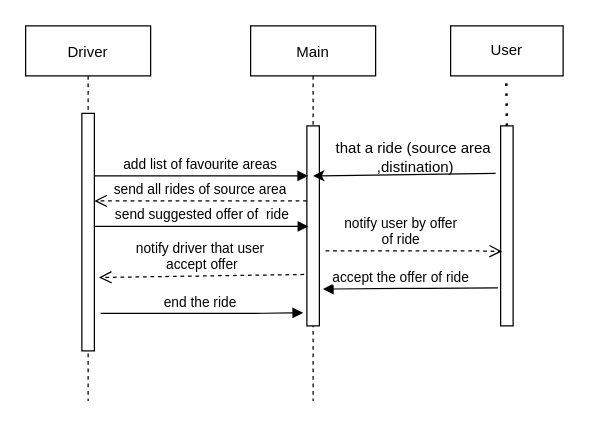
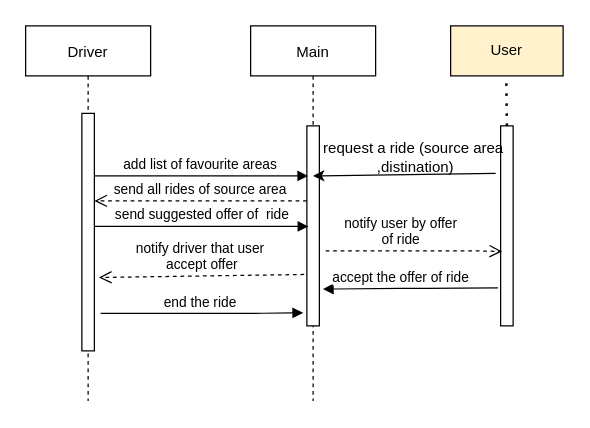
node "User": fillcolor #ffffff -> #fff2cc
node "that a ride (source area ,distination)": label "that a ride (source area ,distination)" -> "request a ride (source area ,distination)"
